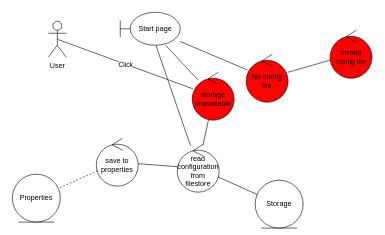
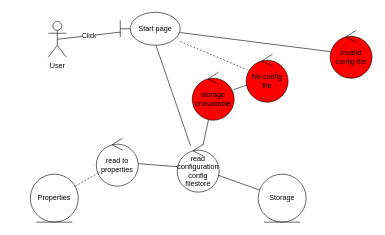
edge "Start page" -- "No config file": style solid -> dashed
edge "Start page" -- "storage unavailable": now "No config file" -- "storage unavailable"
edge "User" -- "storage unavailable": now "User" -- "Start page"
edge "Invalid config file" -- "No config file": now "Invalid config file" -- "Start page"
node "save to properties": label "save to properties" -> "read to properties"
node "read configuration from filestore": label "read configuration from filestore" -> "read configuration config filestore"
node "Properties": moved (36, 198) -> (54, 198)
node "Storage": moved (279, 204) -> (282, 198)
